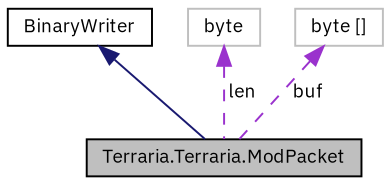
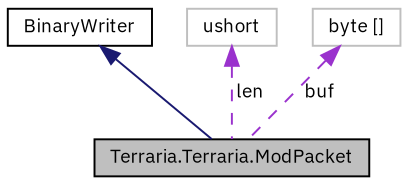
node "byte": label "byte" -> "ushort"
